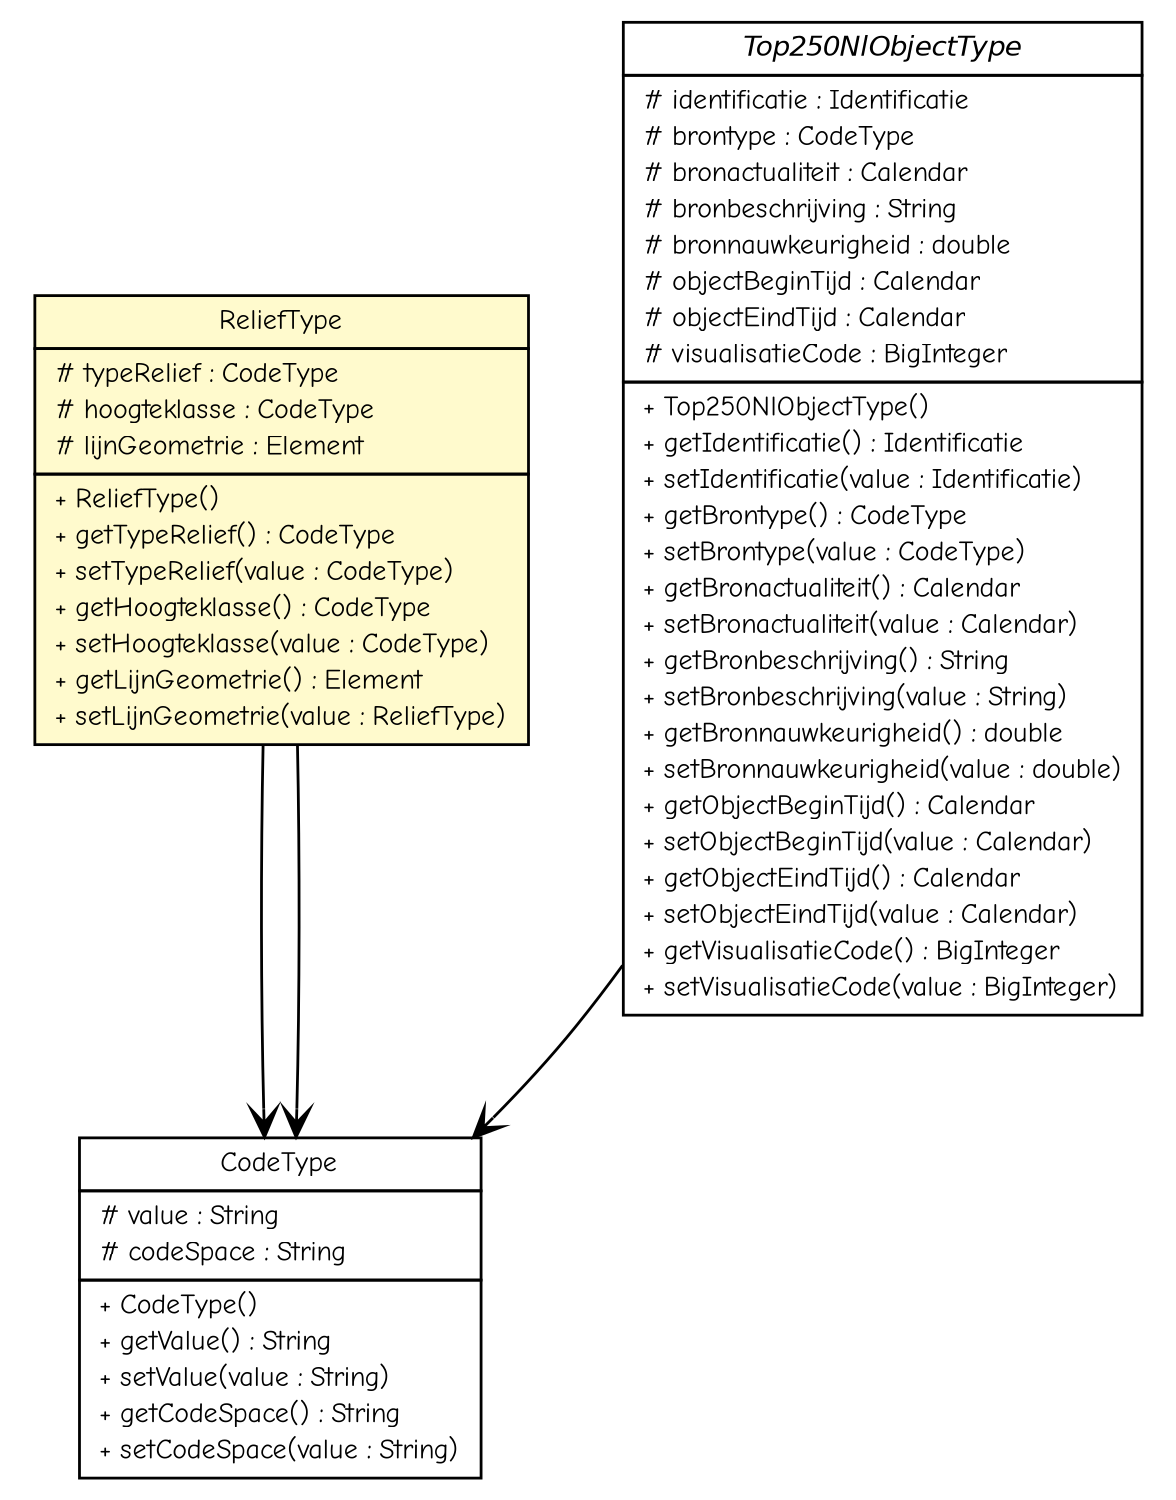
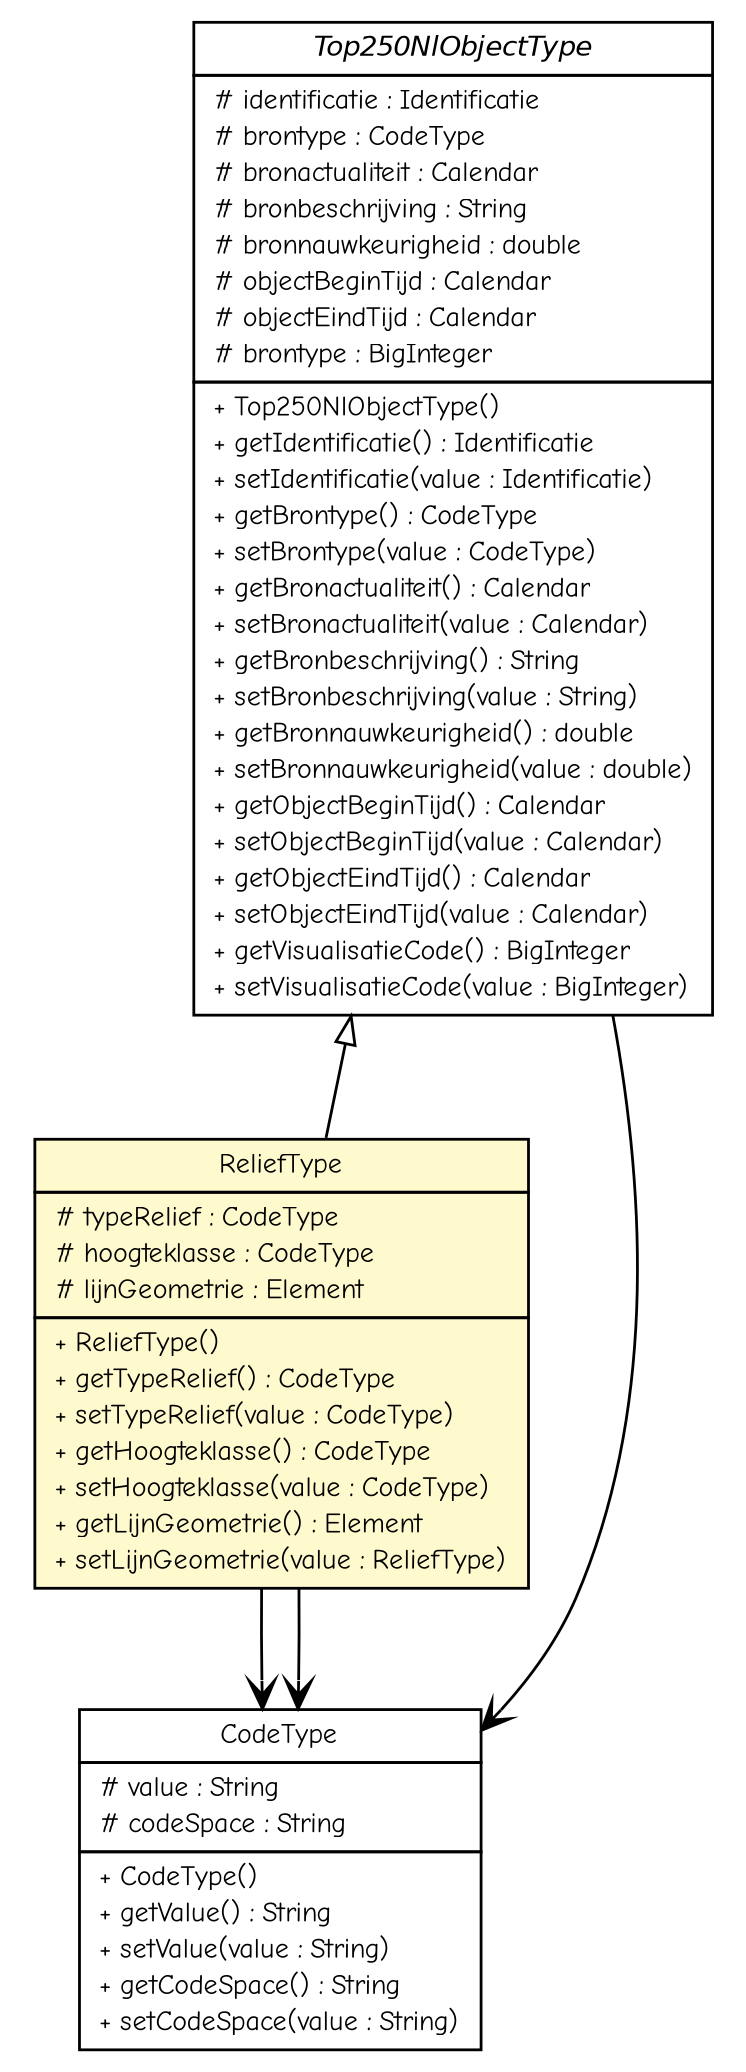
node "Top250NlObjectType": text "# visualisatieCode : BigInteger" -> "# brontype : BigInteger"
edge "ReliefType" -> "Top250NlObjectType": added
